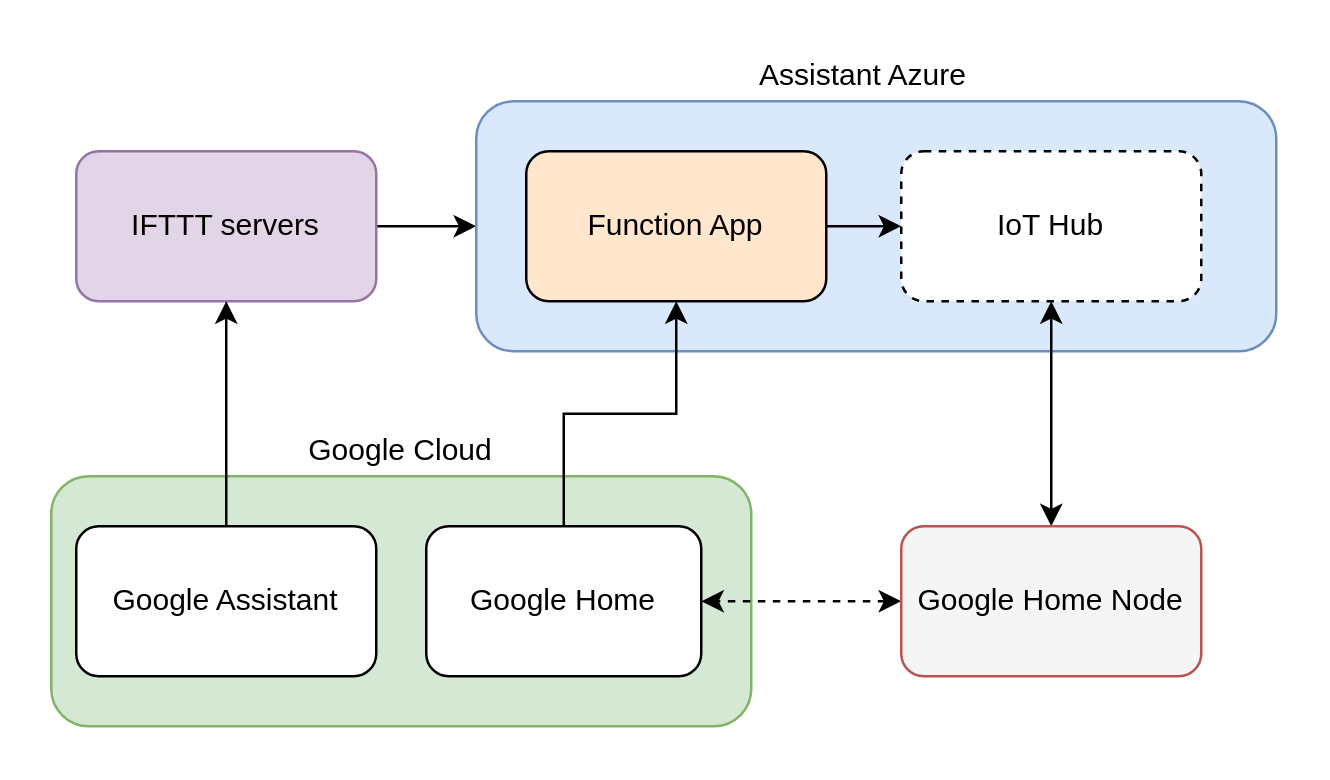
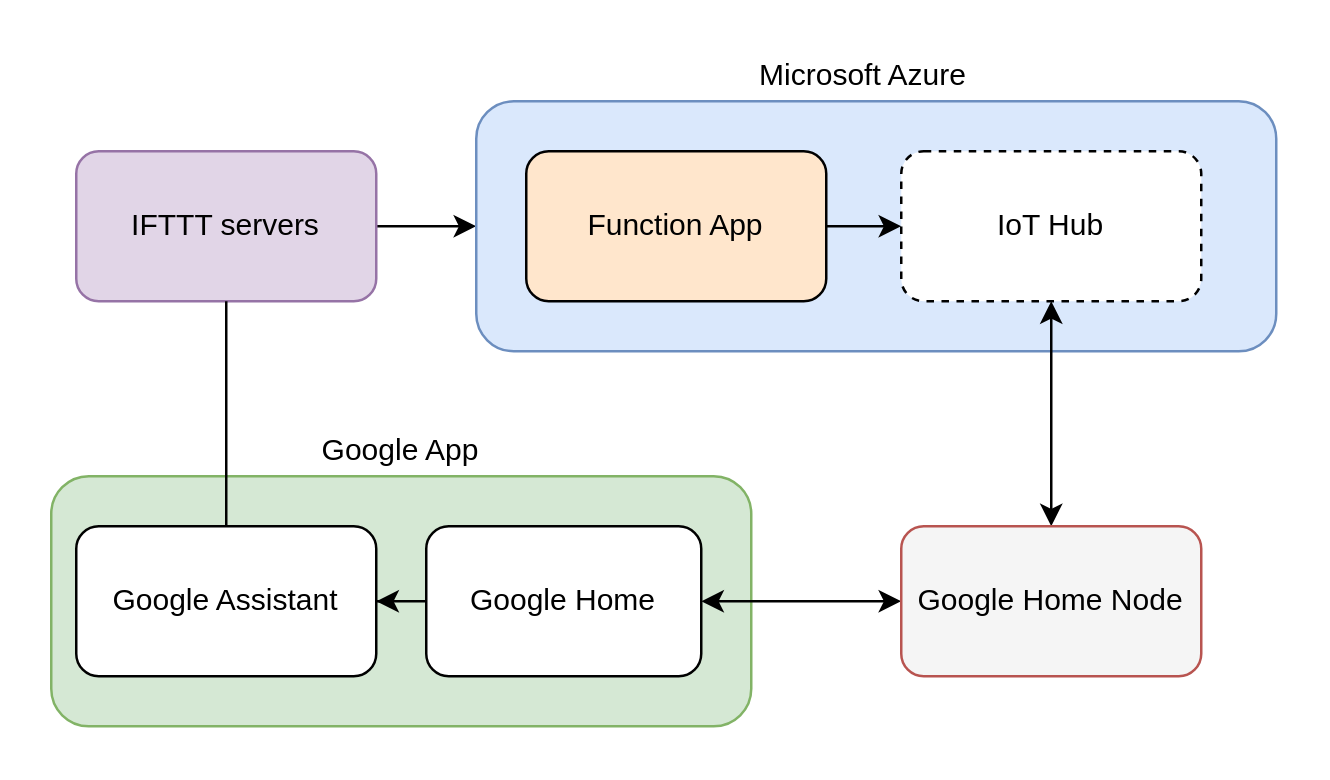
node "Assistant Azure": label "Assistant Azure" -> "Microsoft Azure"
edge "Google Assistant" -> "IFTTT servers": arrowhead classic -> none
edge "Google Home" -> "Function App": now "Google Home" -> "Google Assistant"
node "Google Cloud": label "Google Cloud" -> "Google App"
edge "Google Home" -- "Google Home Node": style dashed -> solid
